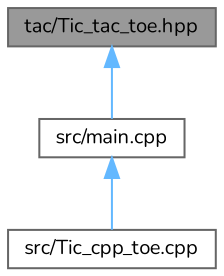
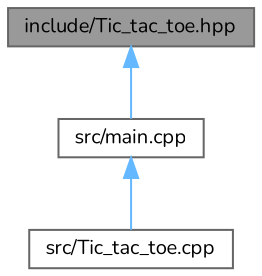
node "tac/Tic_tac_toe.hpp": label "tac/Tic_tac_toe.hpp" -> "include/Tic_tac_toe.hpp"
node "src/Tic_cpp_toe.cpp": label "src/Tic_cpp_toe.cpp" -> "src/Tic_tac_toe.cpp"
